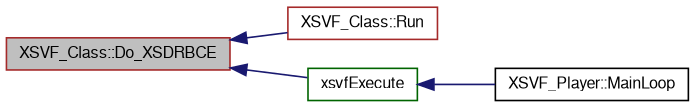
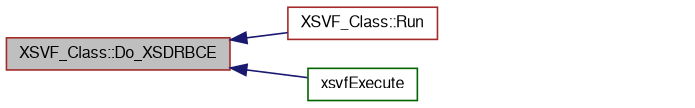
node "XSVF_Player::MainLoop": removed
